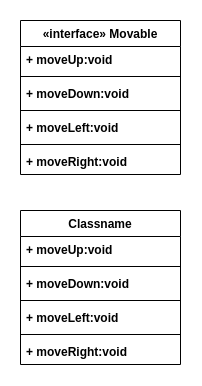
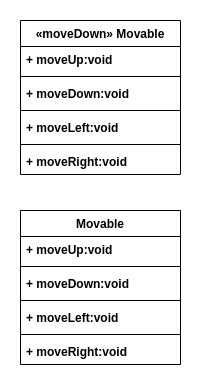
node "«interface» Movable": label "«interface» Movable" -> "«moveDown» Movable"
node "Classname": label "Classname" -> "Movable"
